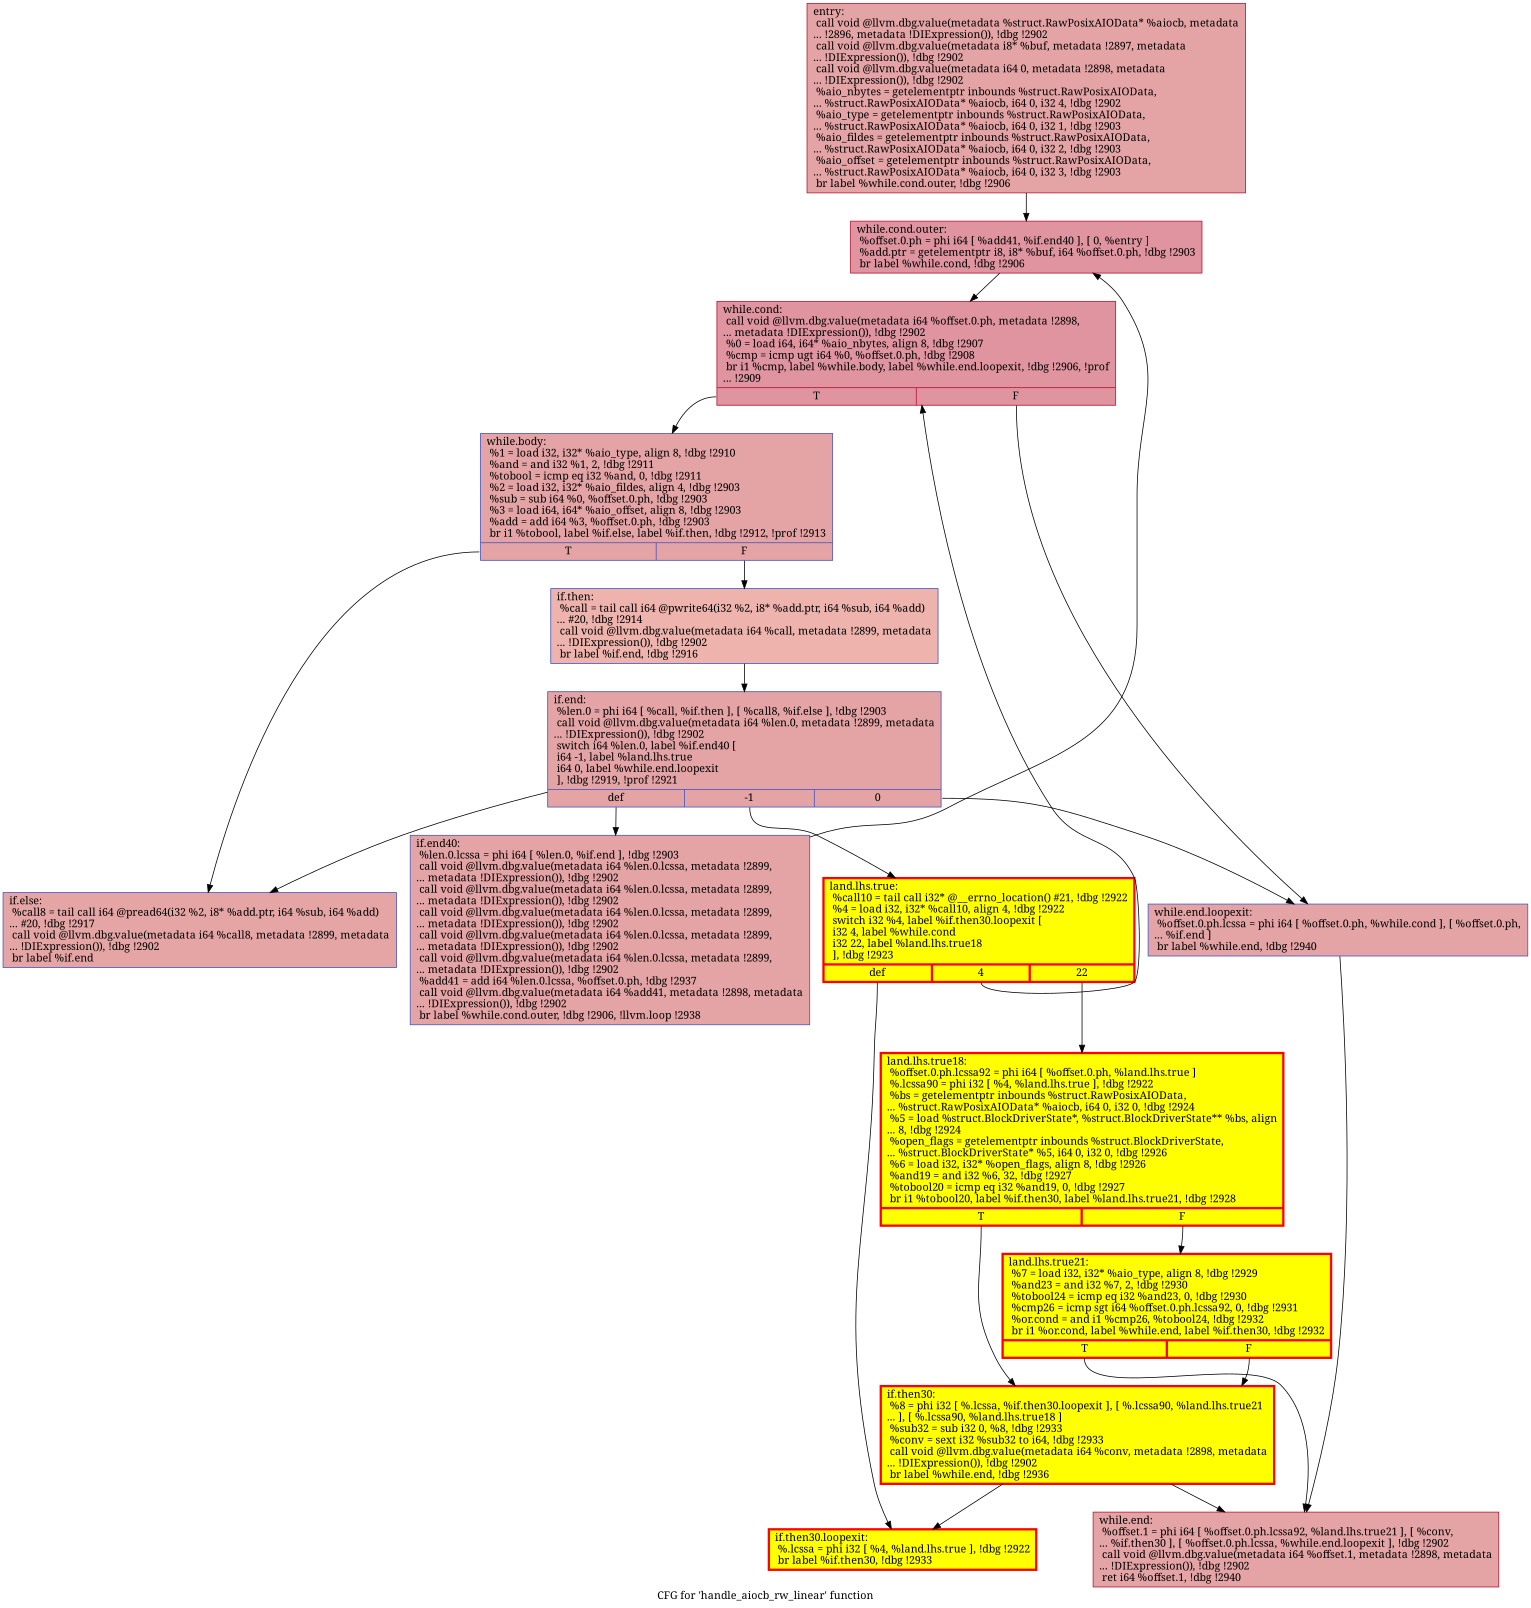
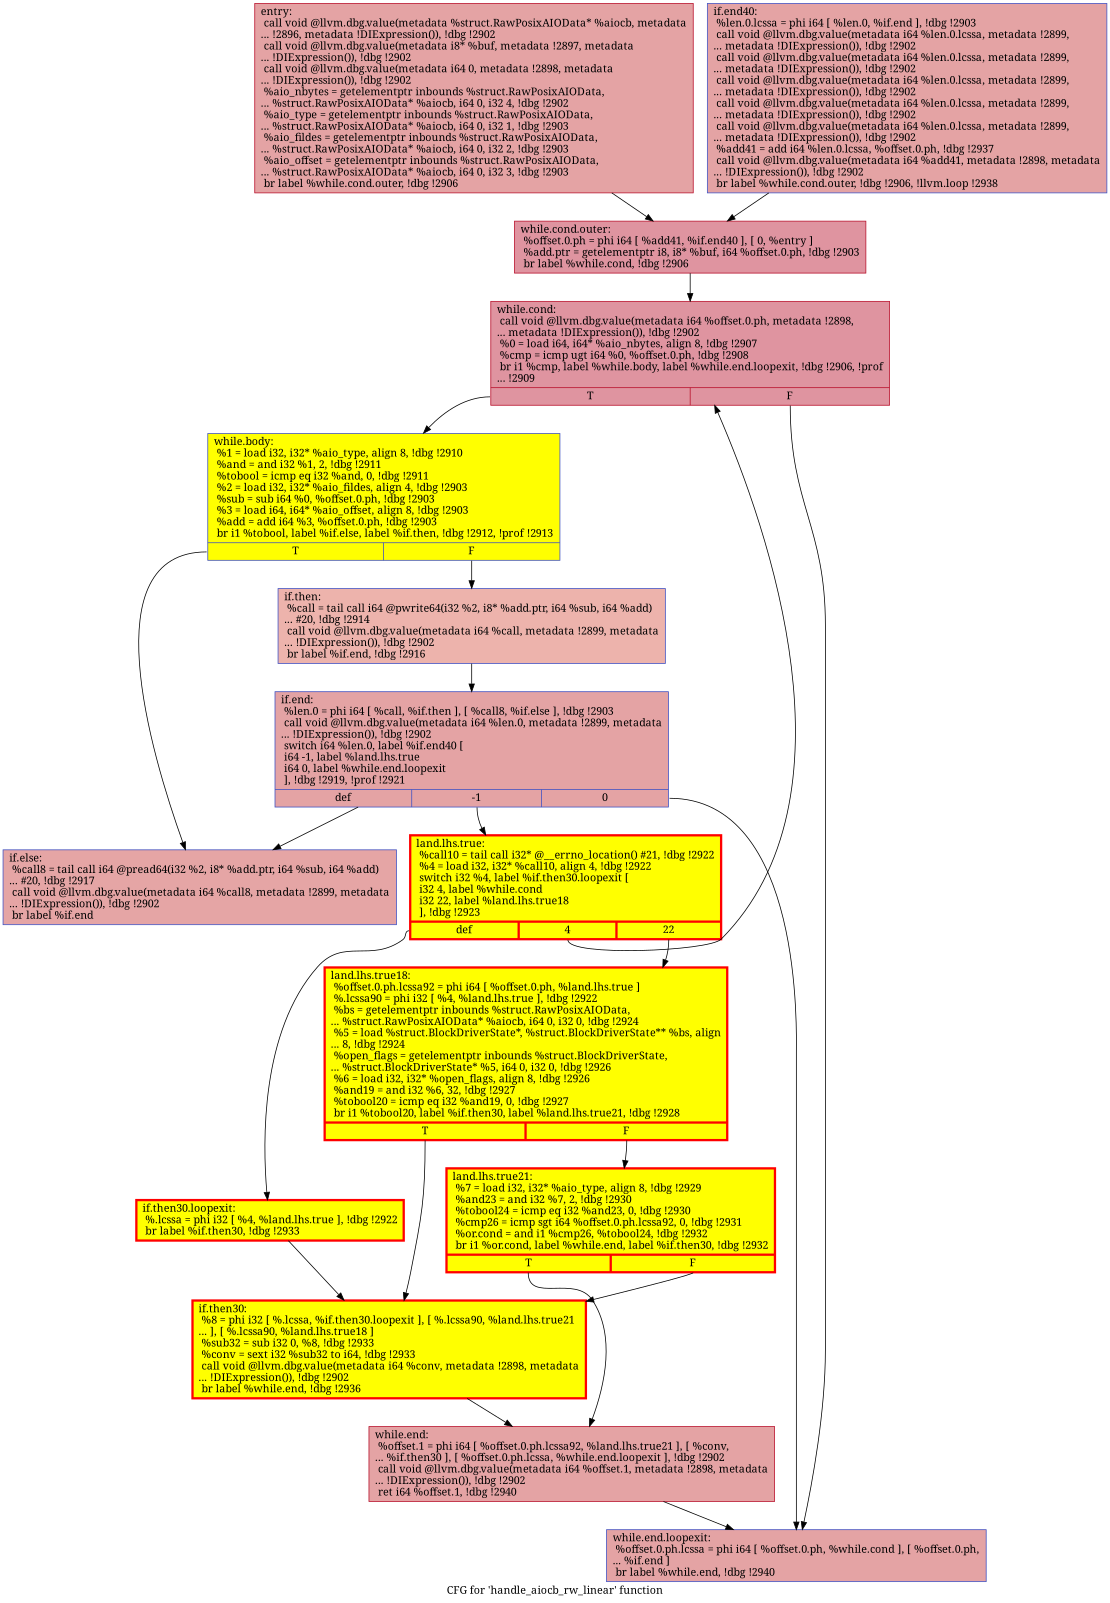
node "while.body:": fillcolor #c32e3170 -> yellow
edge "if.end:" -> "if.end40:": removed
edge "while.end.loopexit:" -> "while.end:": reversed
edge "if.then30:" -> "if.then30.loopexit:": reversed
